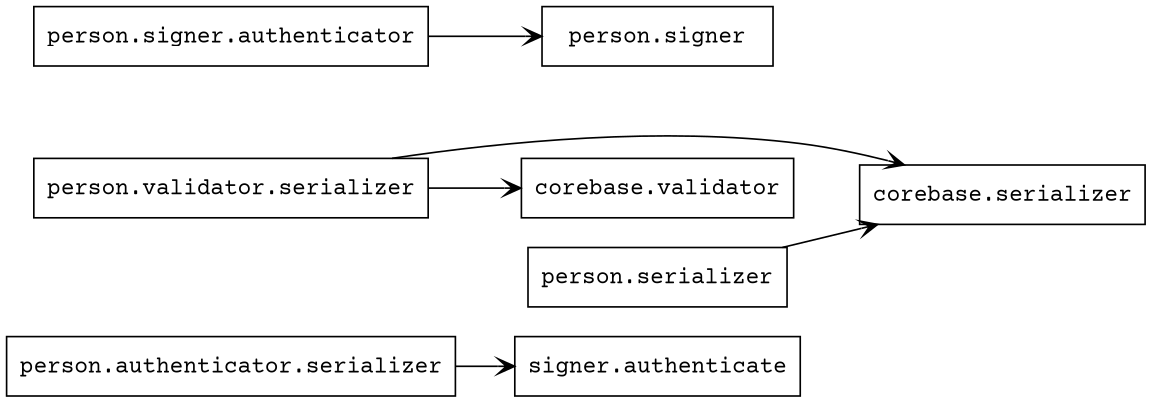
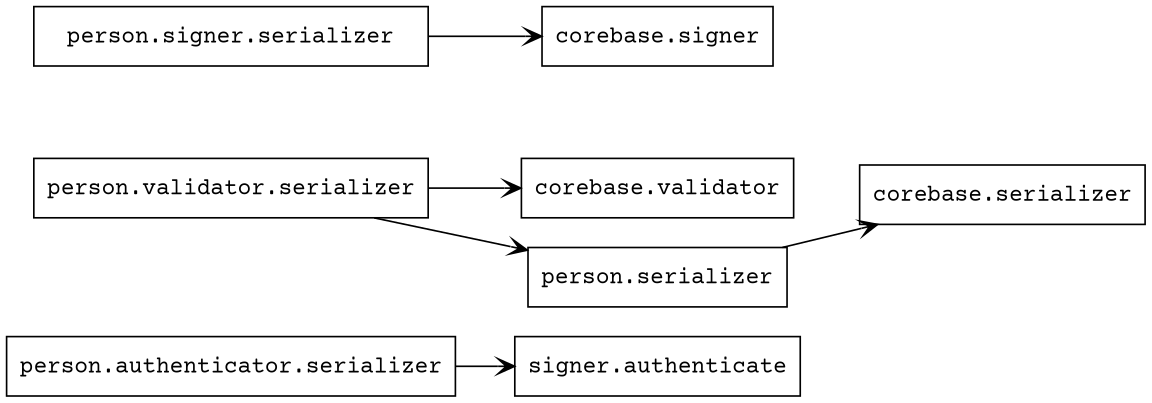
node "person.signer.authenticator": label "person.signer.authenticator" -> "person.signer.serializer"
node "person.signer": label "person.signer" -> "corebase.signer"
edge "person.validator.serializer" -> "corebase.serializer": now "person.validator.serializer" -> "person.serializer"
